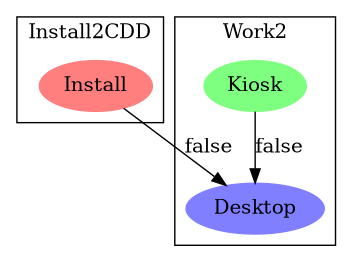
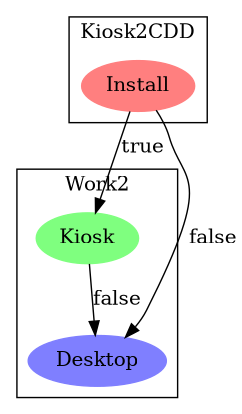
cluster "Install2CDD": label "Install2CDD" -> "Kiosk2CDD"
edge "Install" -> "Kiosk": added, label "true"
